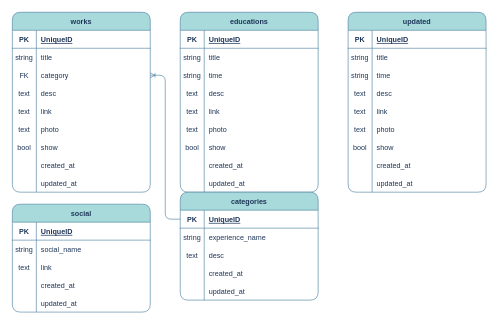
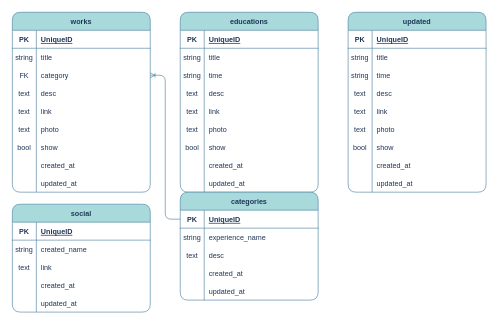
node "social_name": label "social_name" -> "created_name"
